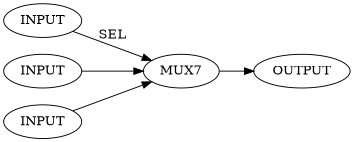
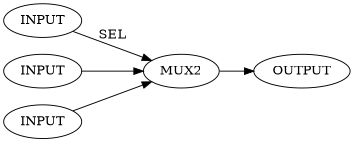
node "MUX7": label "MUX7" -> "MUX2"
